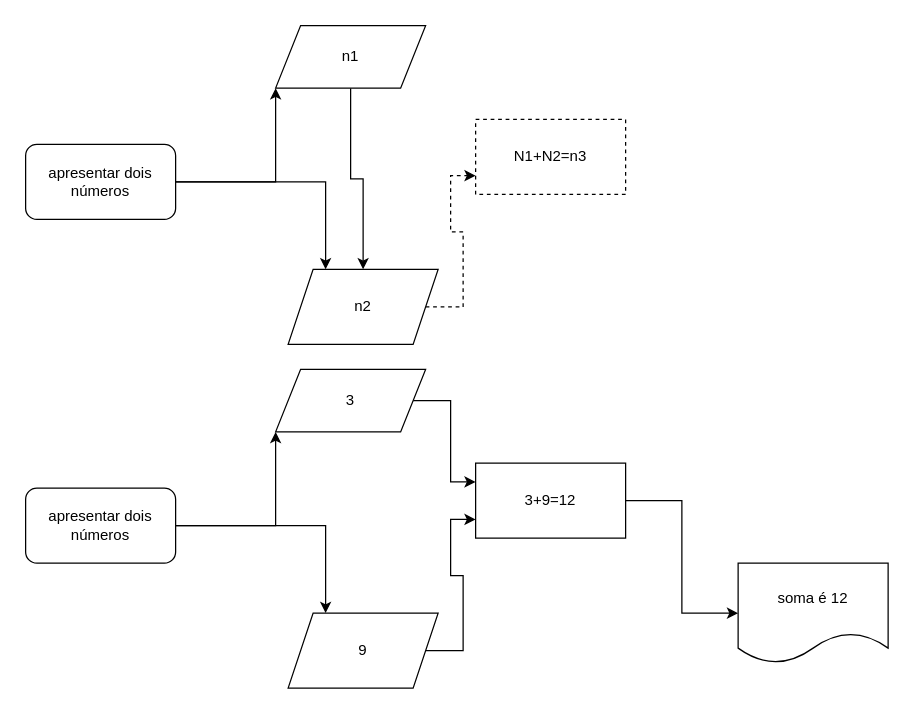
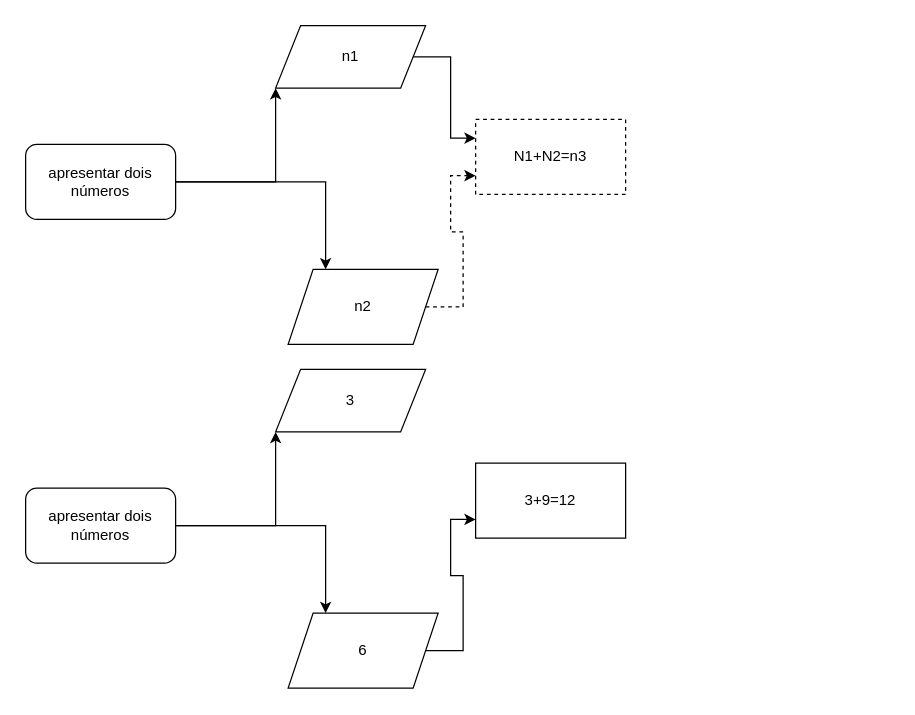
edge "n1" -> "n2": now "n1" -> "N1+N2=n3"
edge "3" -> "3+9=12": removed
edge "3+9=12" -> "soma é 12": removed
node "soma é 12": removed
node "9": label "9" -> "6"
